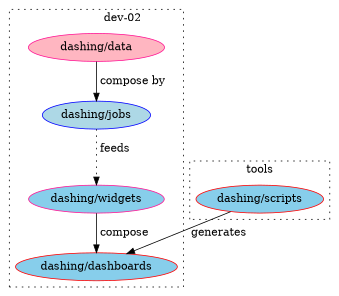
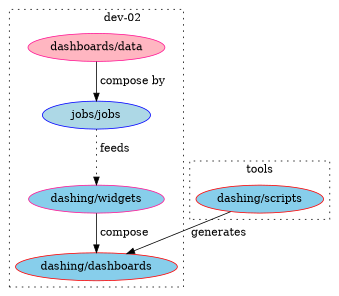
node "dashing/data": label "dashing/data" -> "dashboards/data"
node "dashing/jobs": label "dashing/jobs" -> "jobs/jobs"
